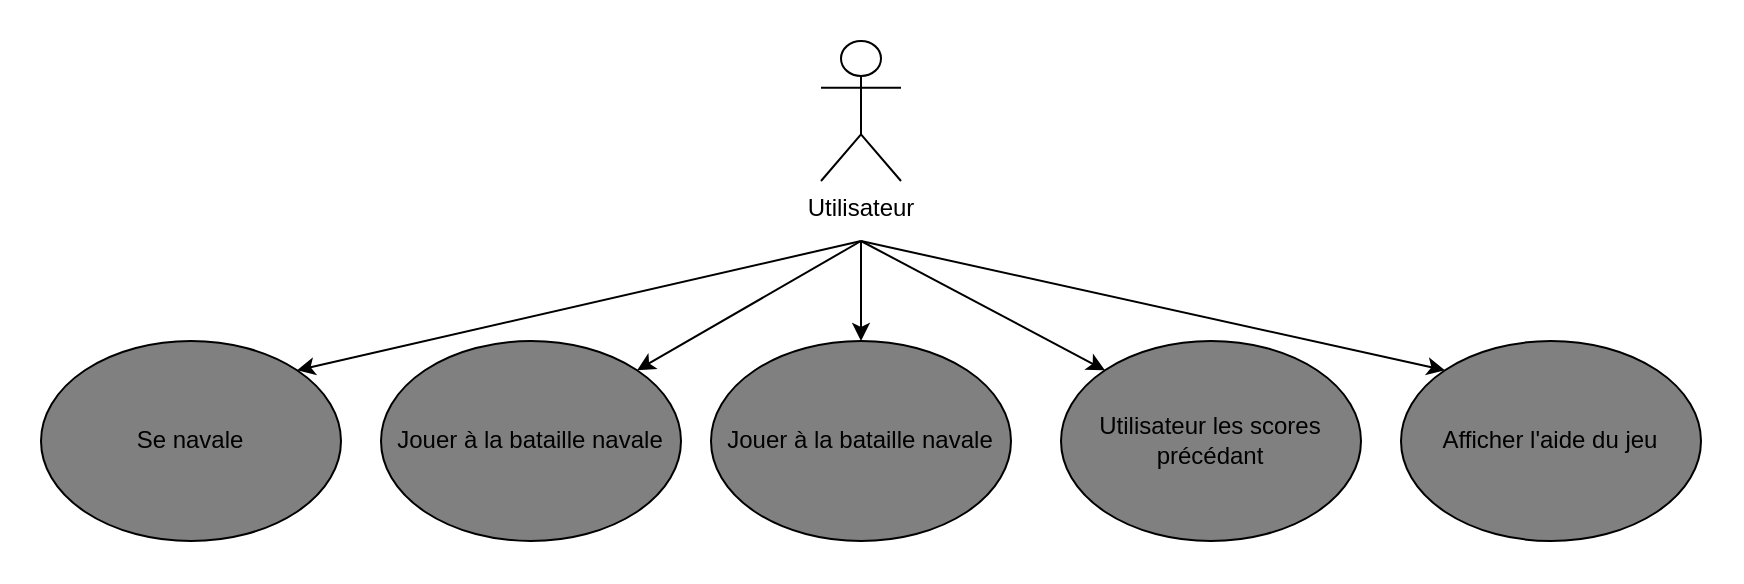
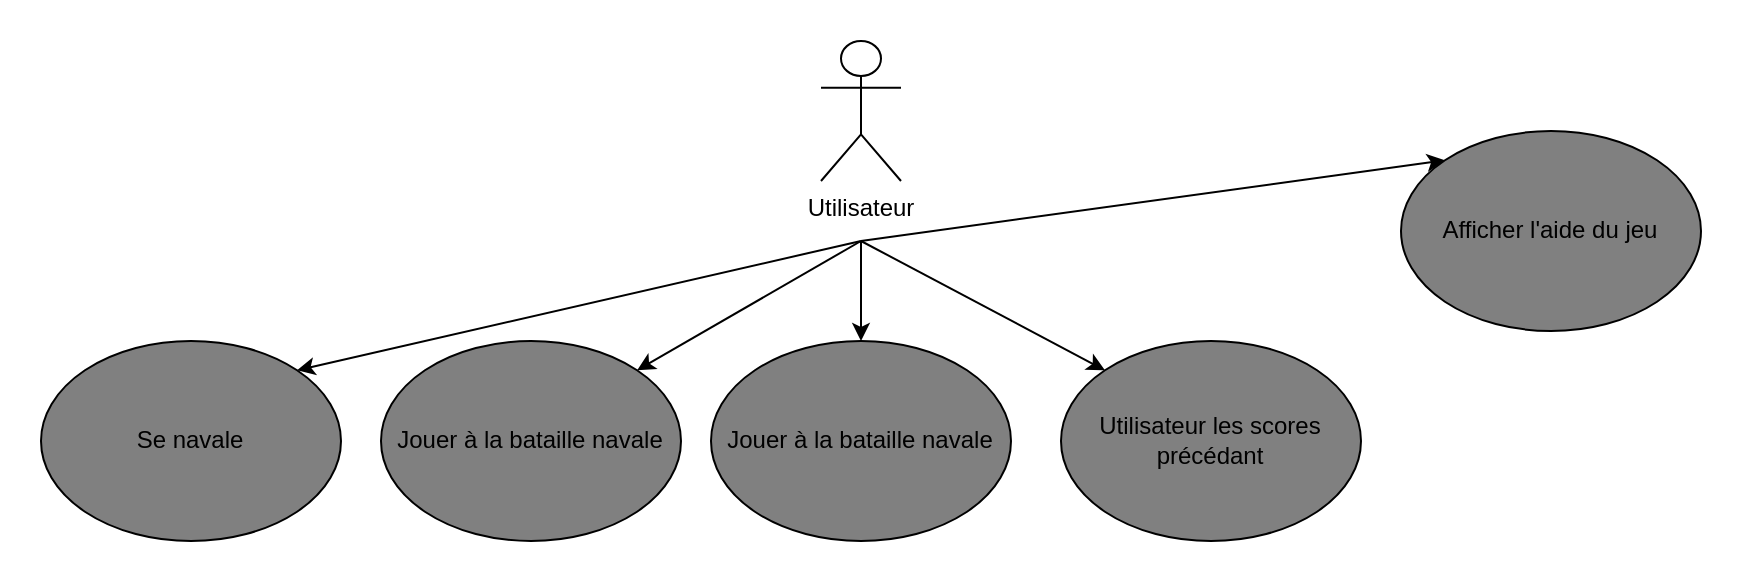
node "Afficher l'aide du jeu": moved (1551, 441) -> (1551, 231)
